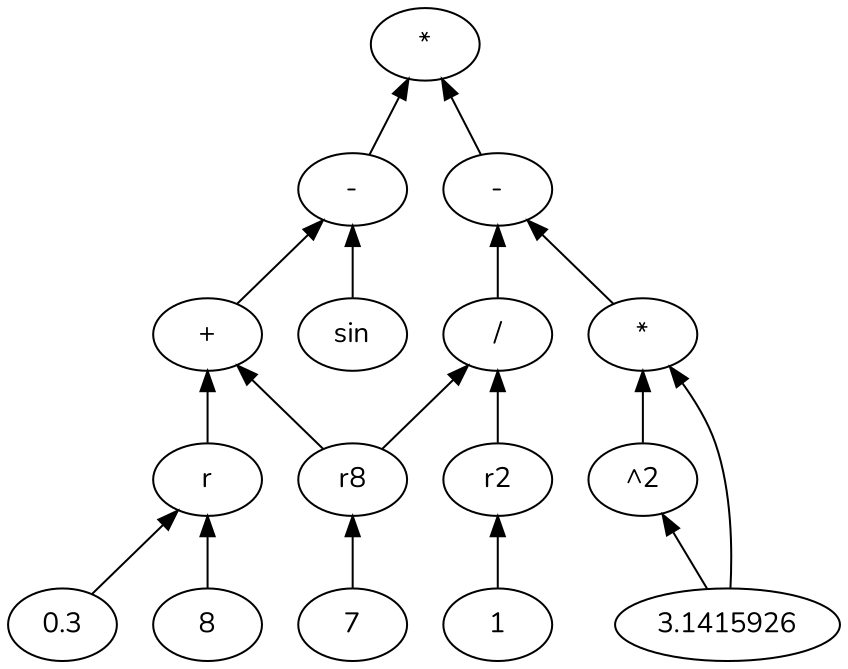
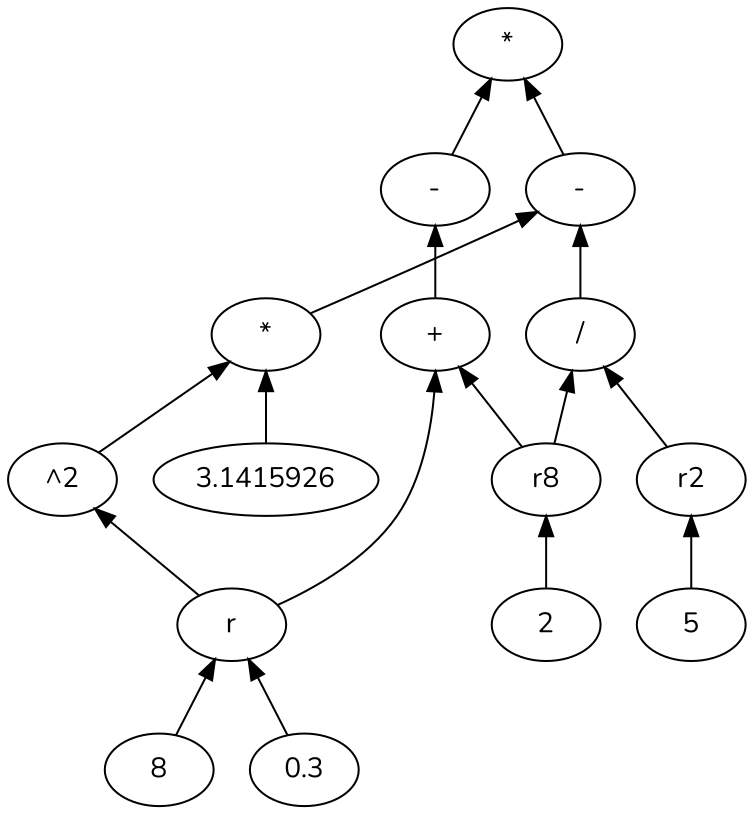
node "sin": removed
edge "3.1415926" -> "^2": now "r" -> "^2"
node "7": label "7" -> "2"
node "1": label "1" -> "5"
